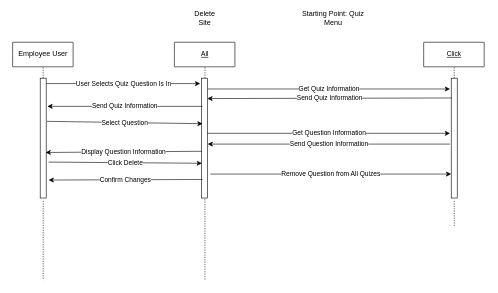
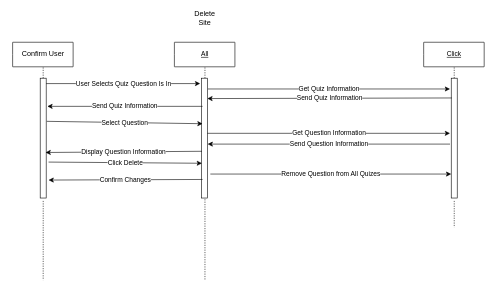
node "Starting Point: Quiz Menu": removed
node "Employee User": label "Employee User" -> "Confirm User"
